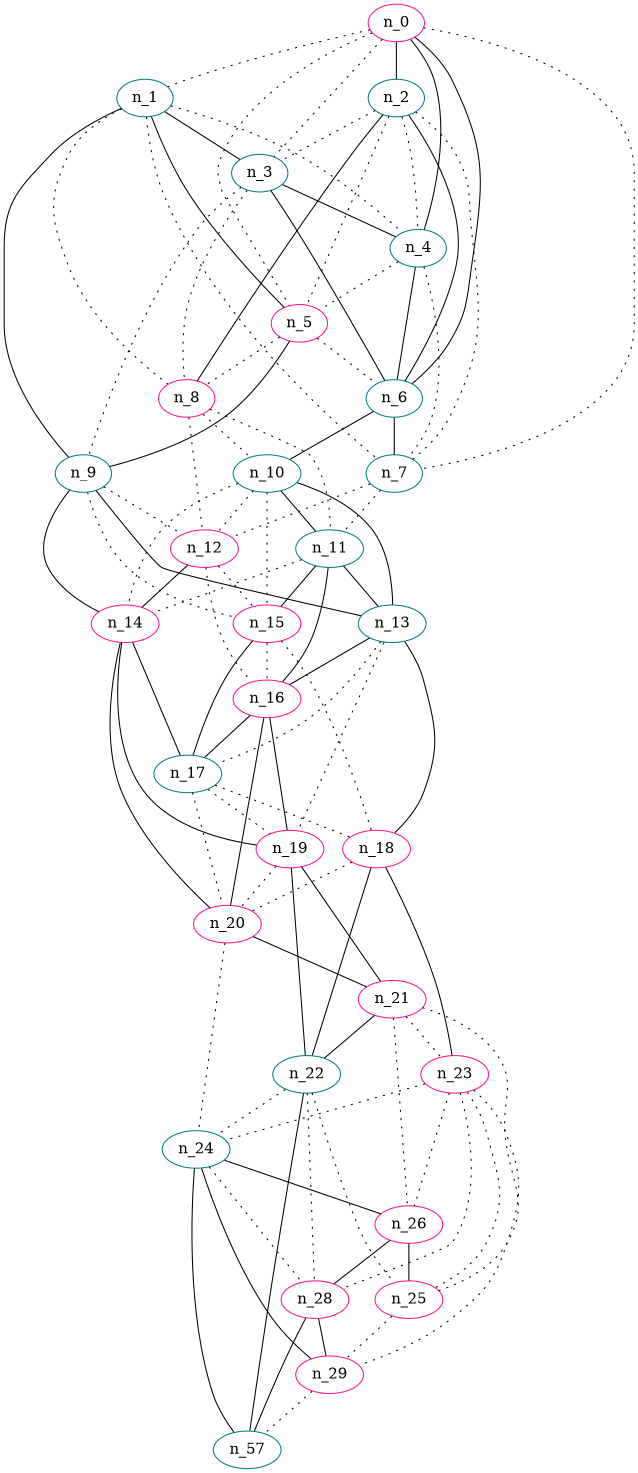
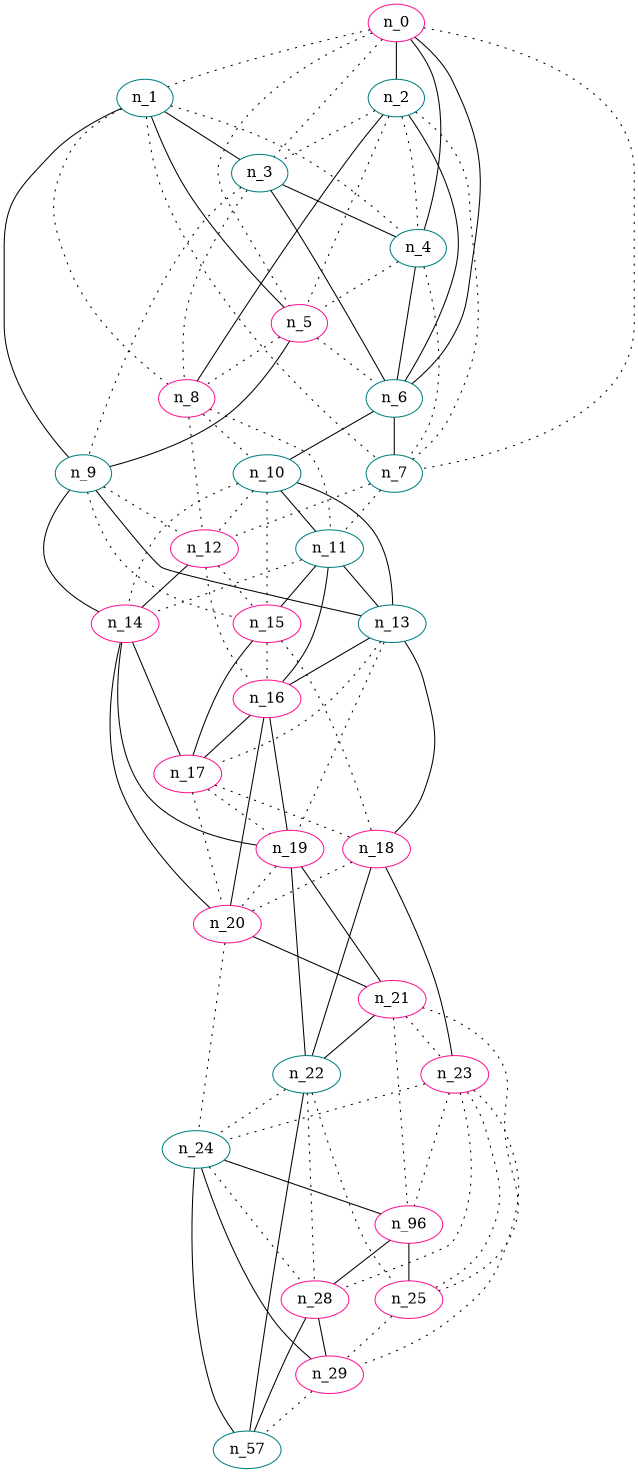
node "n_17": color teal -> deeppink
node "n_26": label "n_26" -> "n_96"
